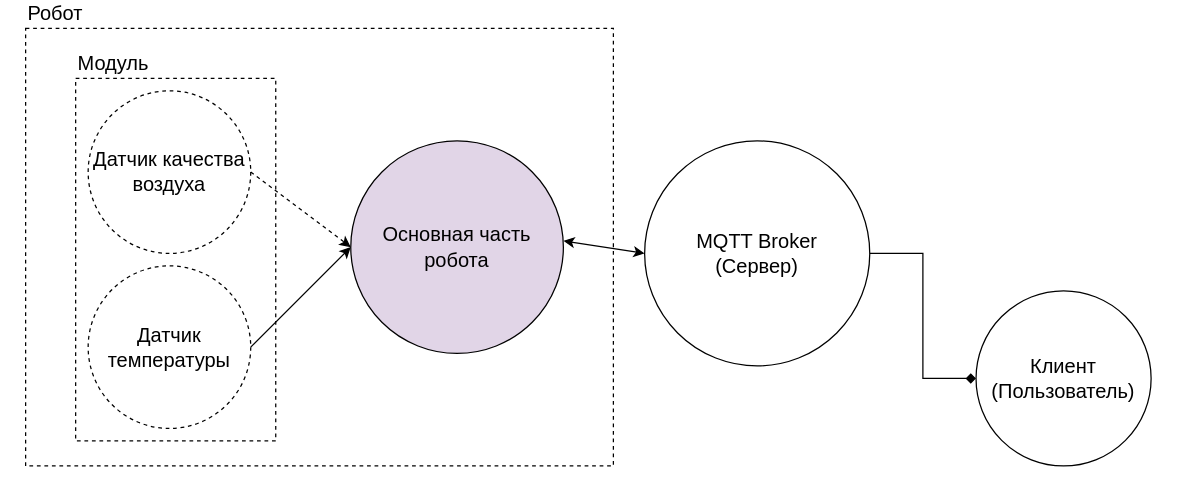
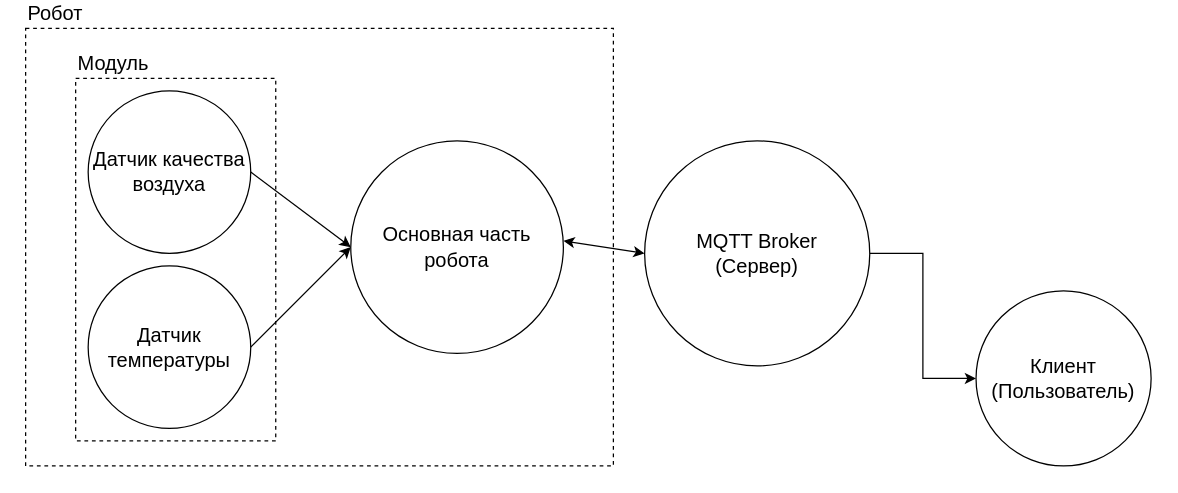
node "Датчик качества воздуха": style dashed -> solid
edge "Датчик качества воздуха" -> "Основная часть робота": style dashed -> solid
node "Основная часть робота": fillcolor #e1d5e7 -> #ffffff
node "Датчик температуры": style dashed -> solid
edge "MQTT Broker (Сервер)" -> "Клиент (Пользователь)": arrowhead diamond -> classic
